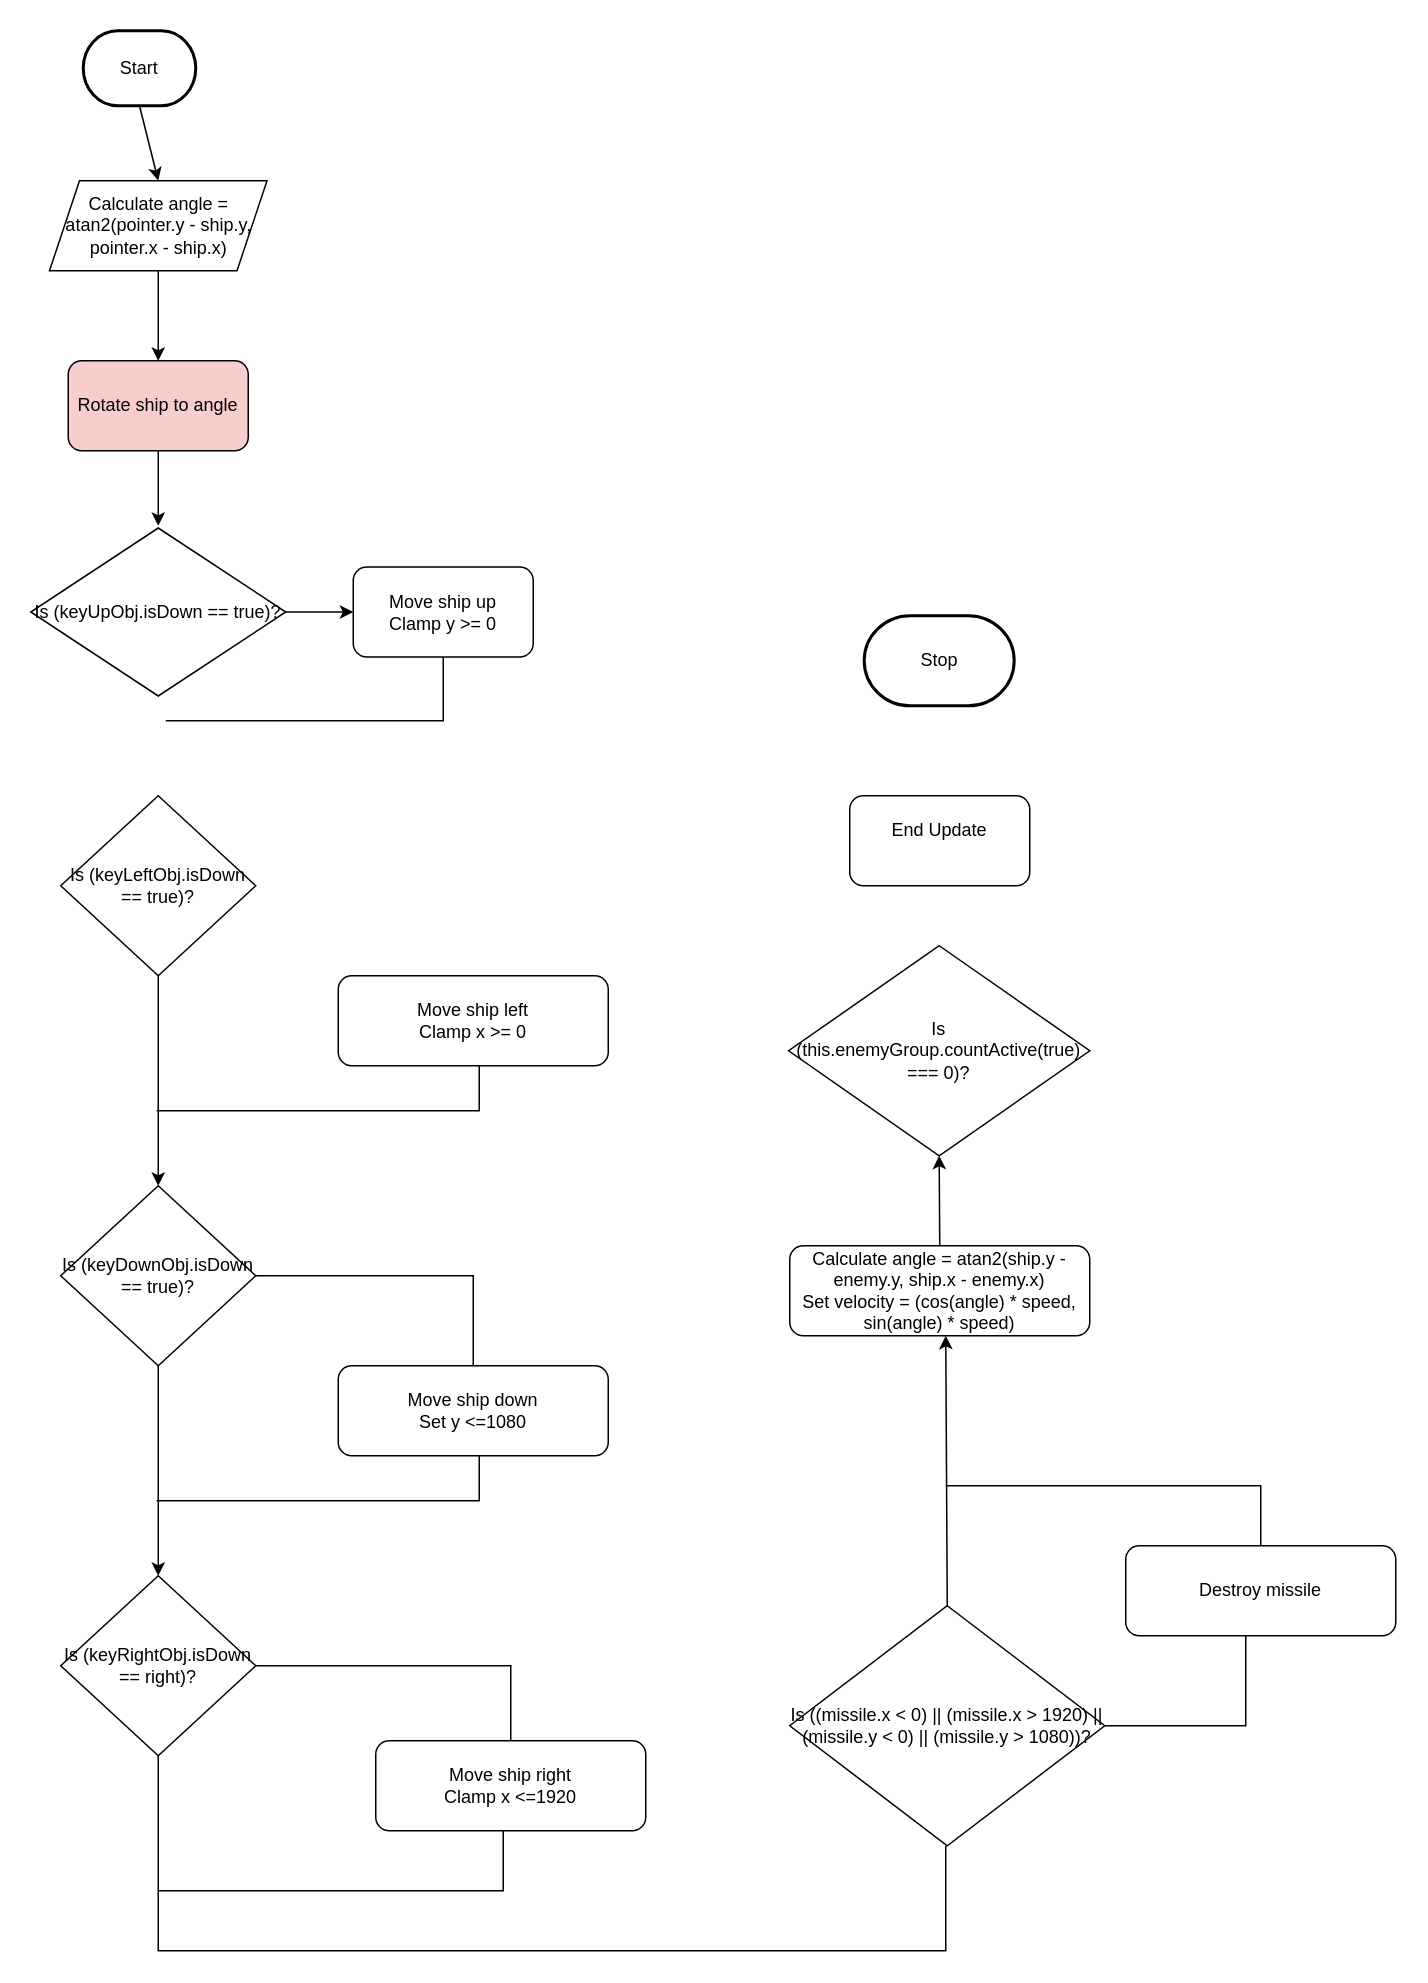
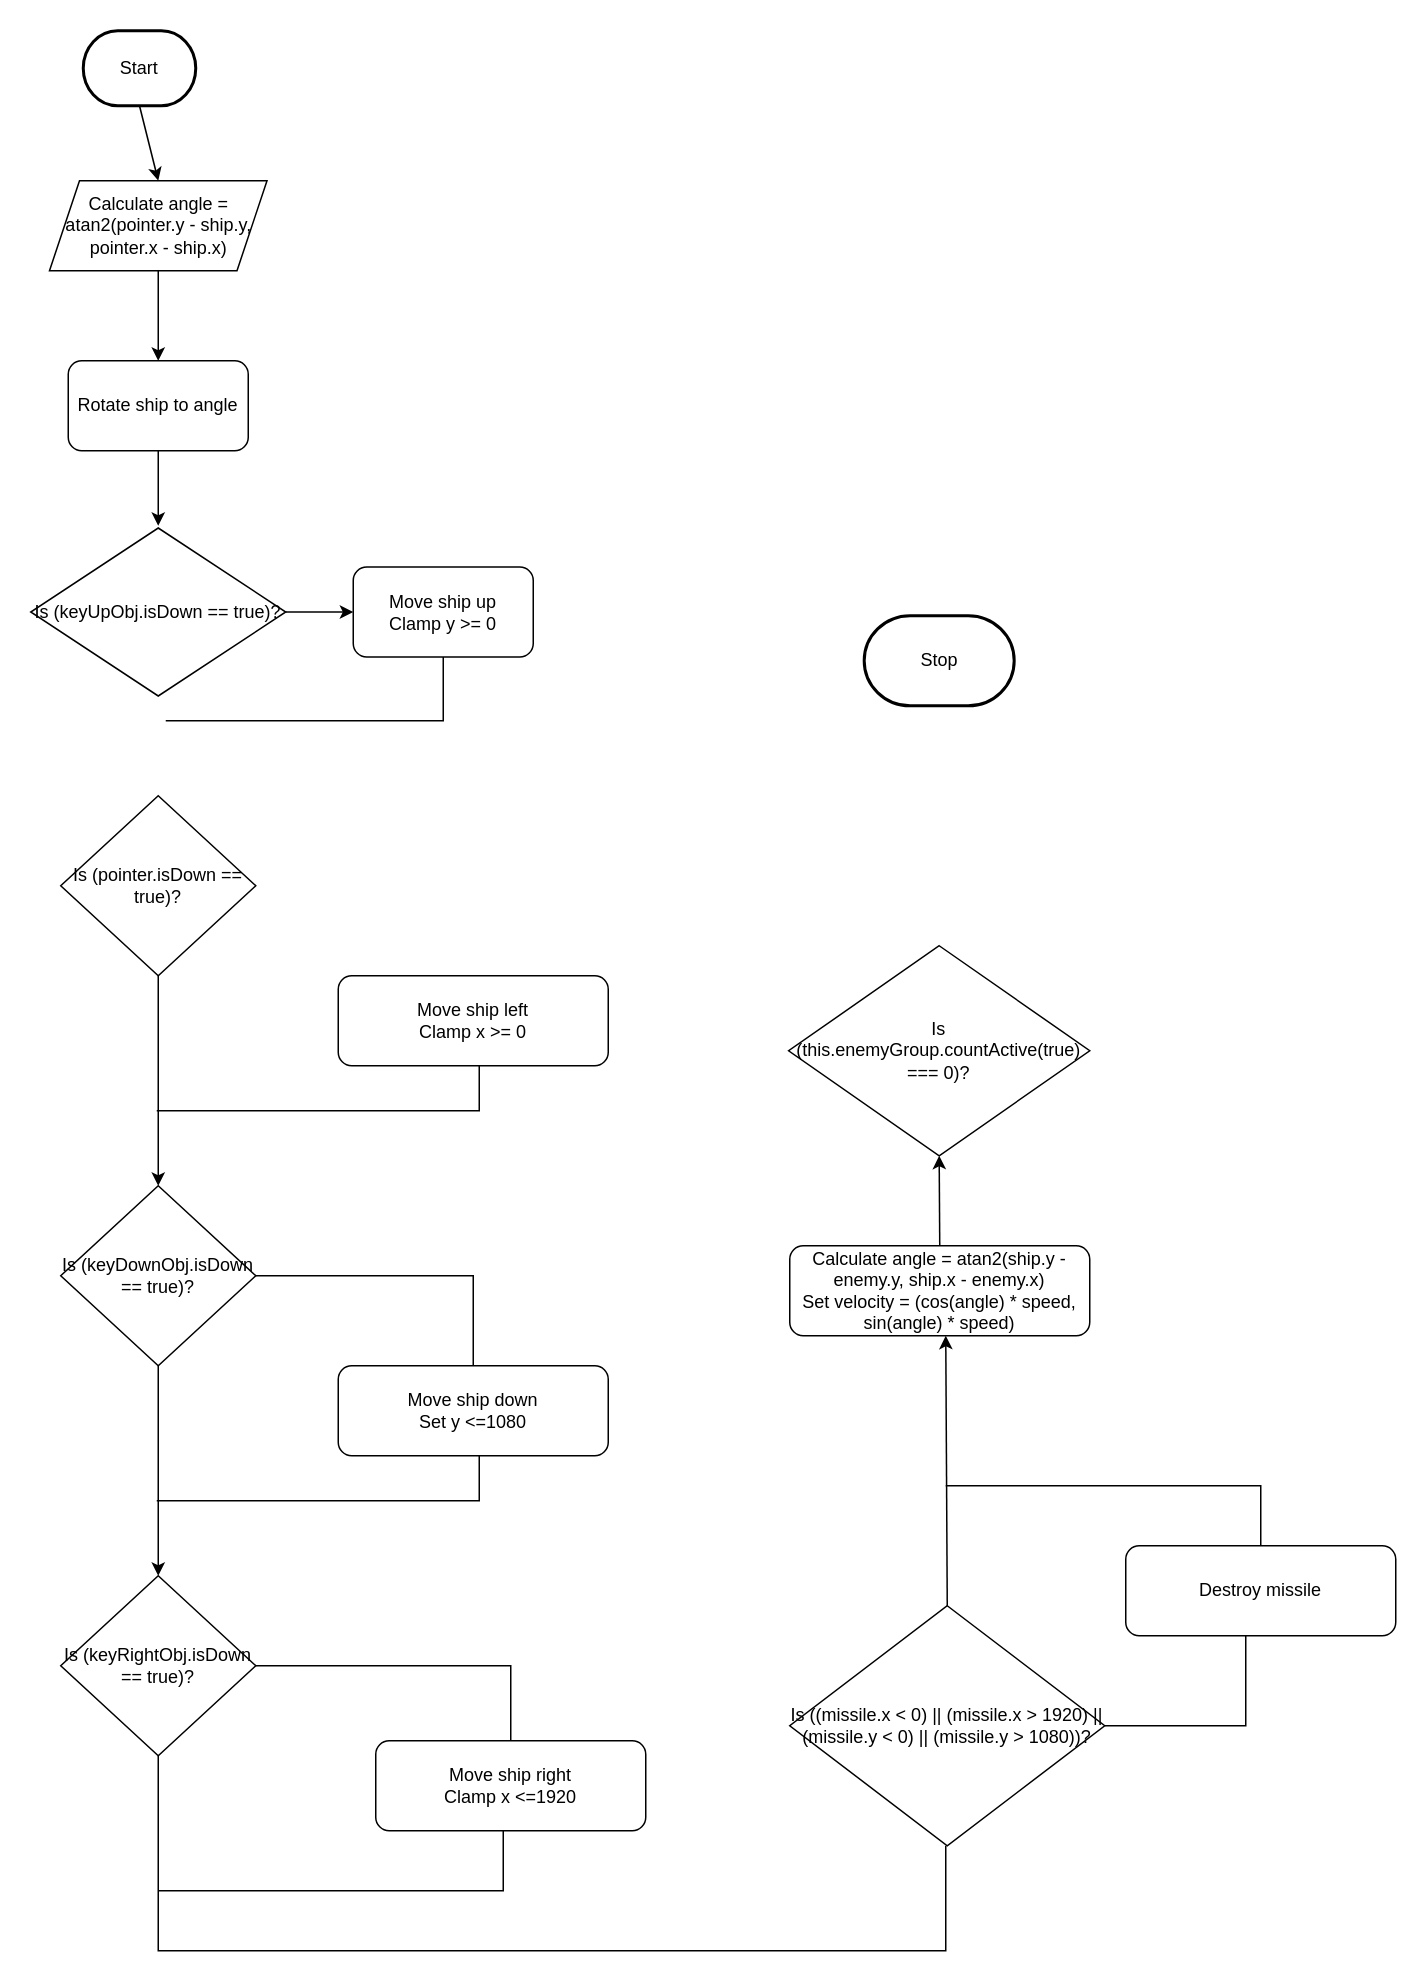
node "Rotate ship to angle": fillcolor #f8cecc -> #ffffff
node "End Update": removed
node "Is (keyLeftObj.isDown == true)?": label "Is (keyLeftObj.isDown == true)?" -> "Is (pointer.isDown == true)?"
node "Is (keyRightObj.isDown == right)?": label "Is (keyRightObj.isDown == right)?" -> "Is (keyRightObj.isDown == true)?"
